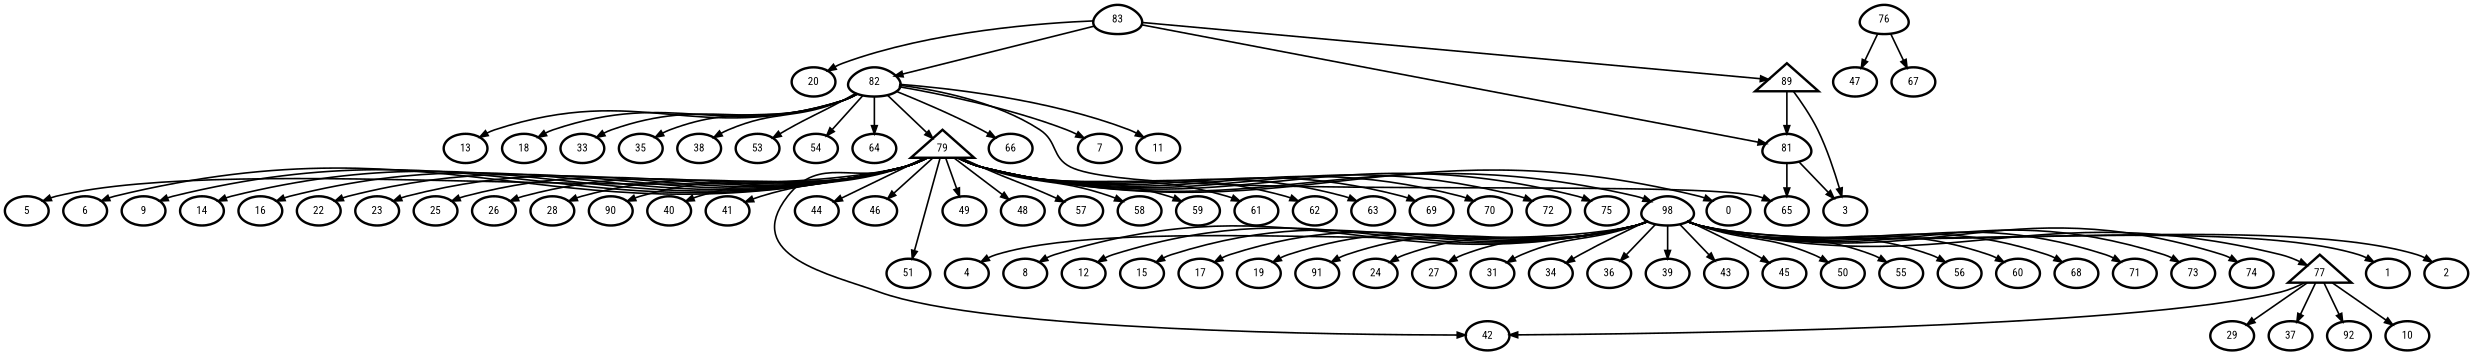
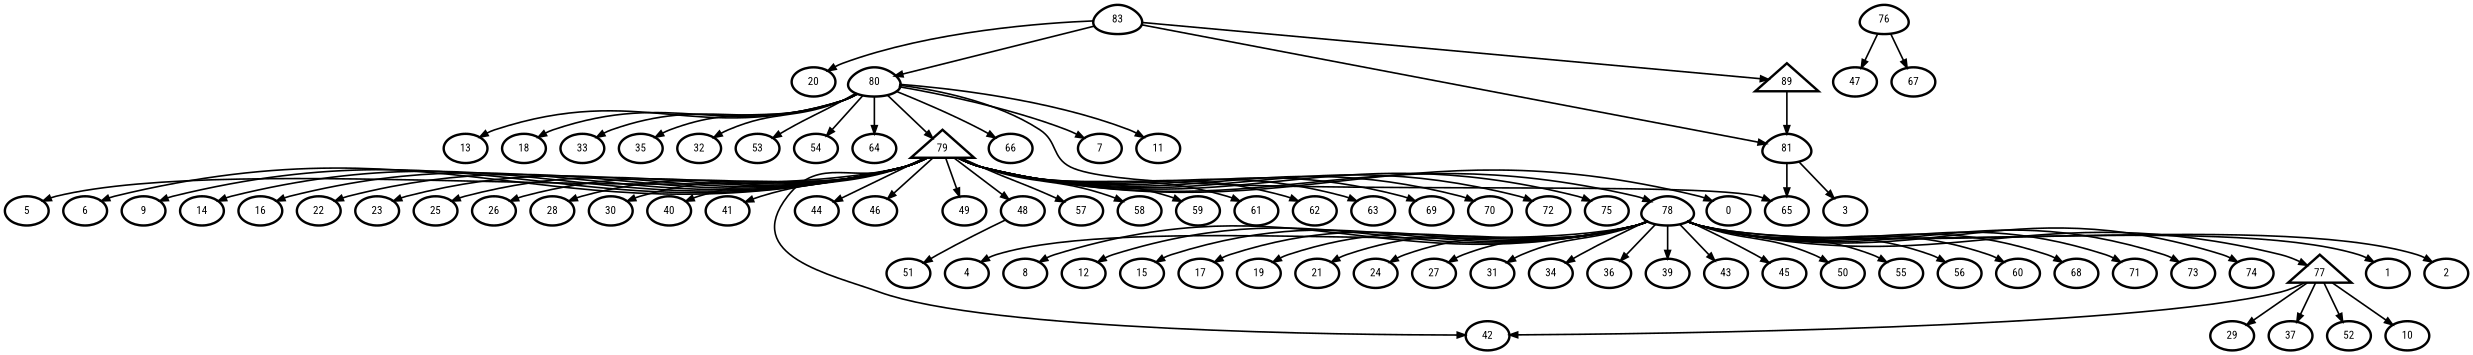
node "82": label "82" -> "80"
edge "89" -> "3": removed
node "38": label "38" -> "32"
edge "79" -> "51": now "48" -> "51"
node "90": label "90" -> "30"
node "98": label "98" -> "78"
node "91": label "91" -> "21"
node "92": label "92" -> "52"
